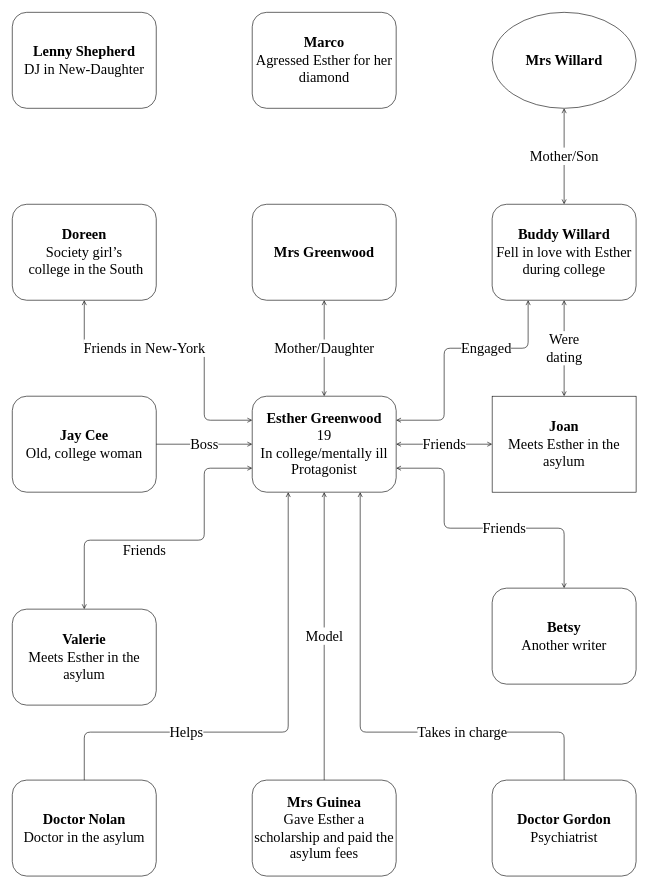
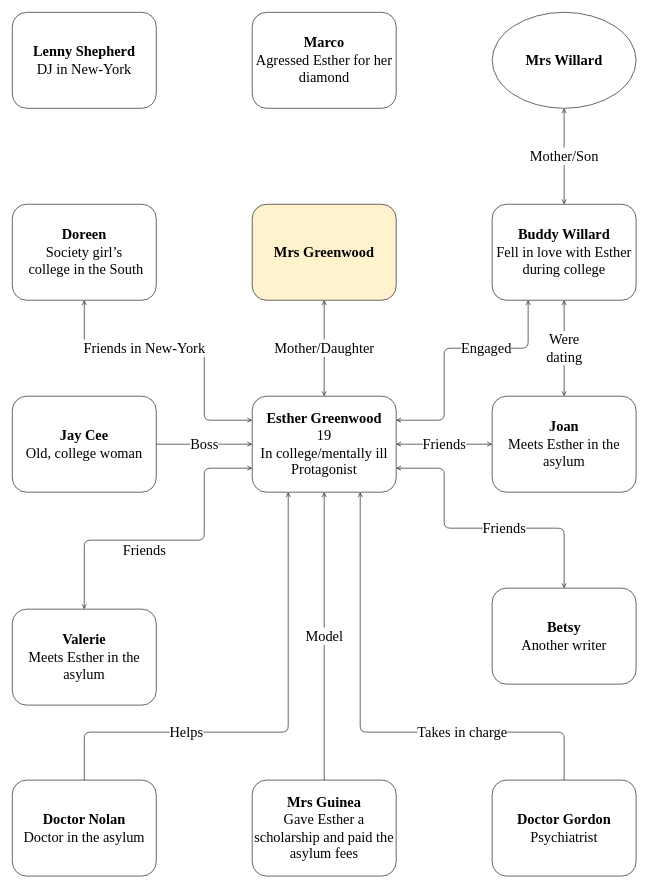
node "Lenny Shepherd DJ in New-Daughter": label "Lenny Shepherd DJ in New-Daughter" -> "Lenny Shepherd DJ in New-York"
node "Mrs Greenwood": fillcolor #ffffff -> #fff2cc
node "Joan Meets Esther in the asylum": shape rectangle -> rounded rectangle
